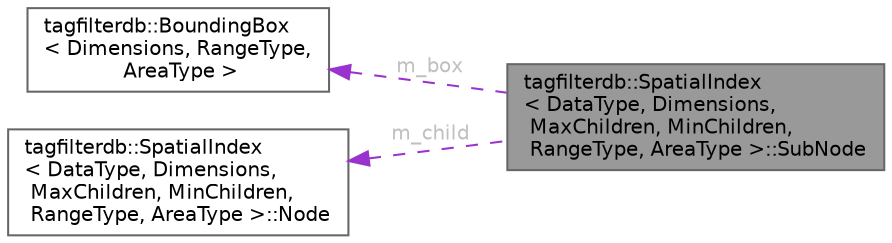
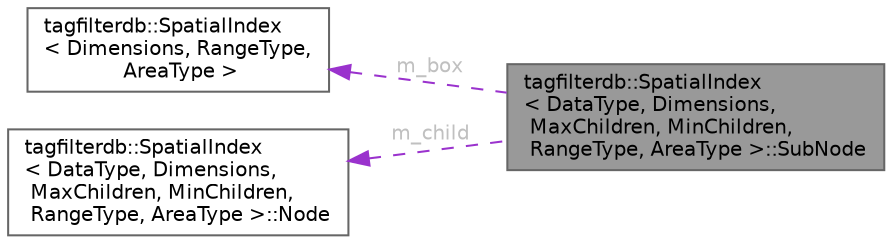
node "tagfilterdb::BoundingBox < Dimensions, RangeType, AreaType >": label "tagfilterdb::BoundingBox < Dimensions, RangeType, AreaType >" -> "tagfilterdb::SpatialIndex < Dimensions, RangeType, AreaType >"
